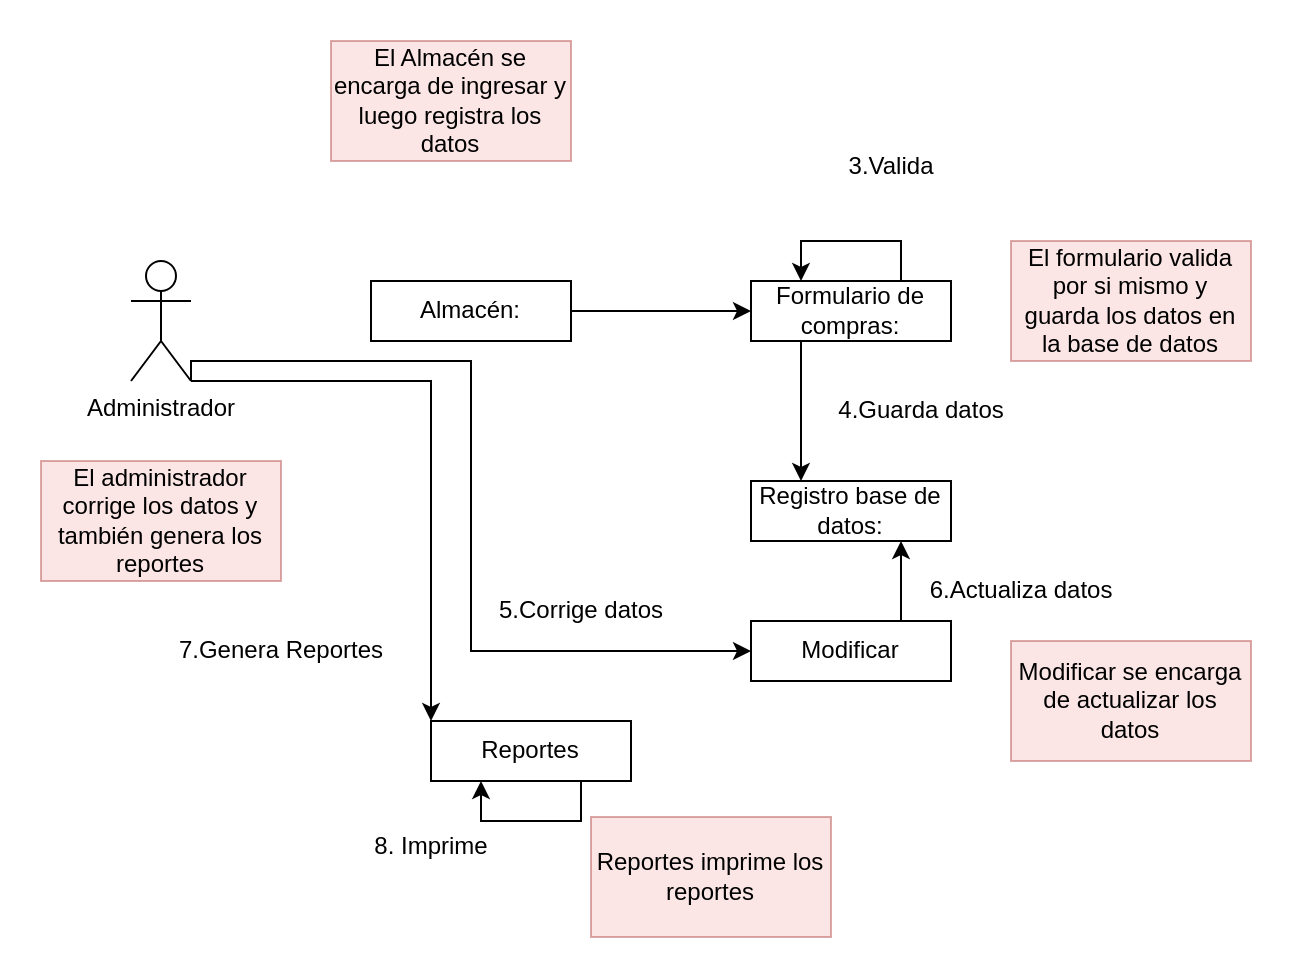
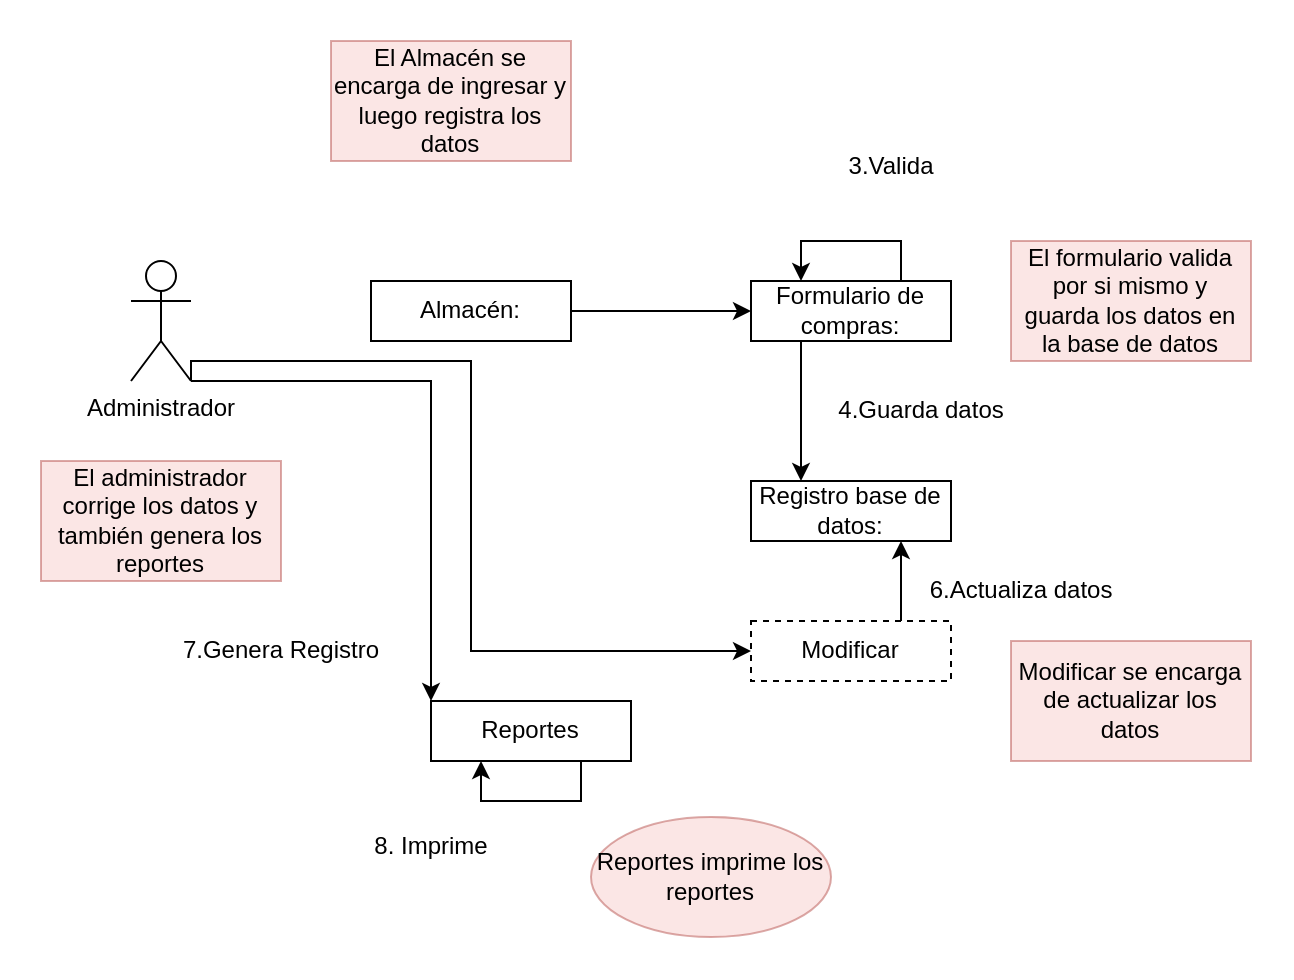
node "5.Corrige datos": removed
node "7.Genera Reportes": label "7.Genera Reportes" -> "7.Genera Registro"
node "Modificar": style solid -> dashed
node "Reportes": moved (531, 751) -> (531, 731)
node "Reportes imprime los reportes": shape rectangle -> ellipse
